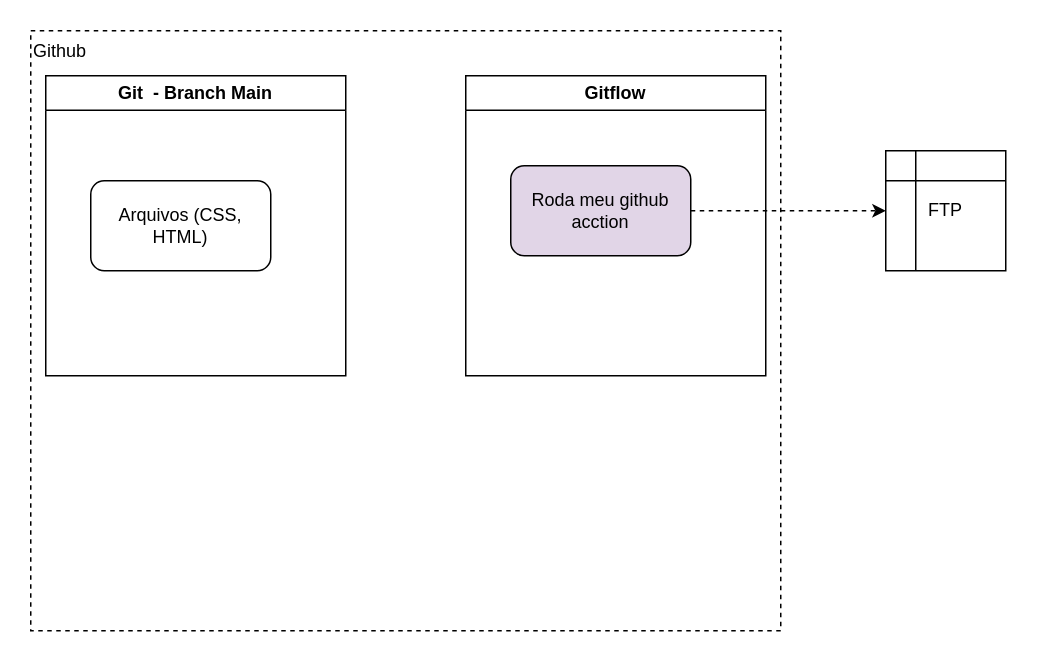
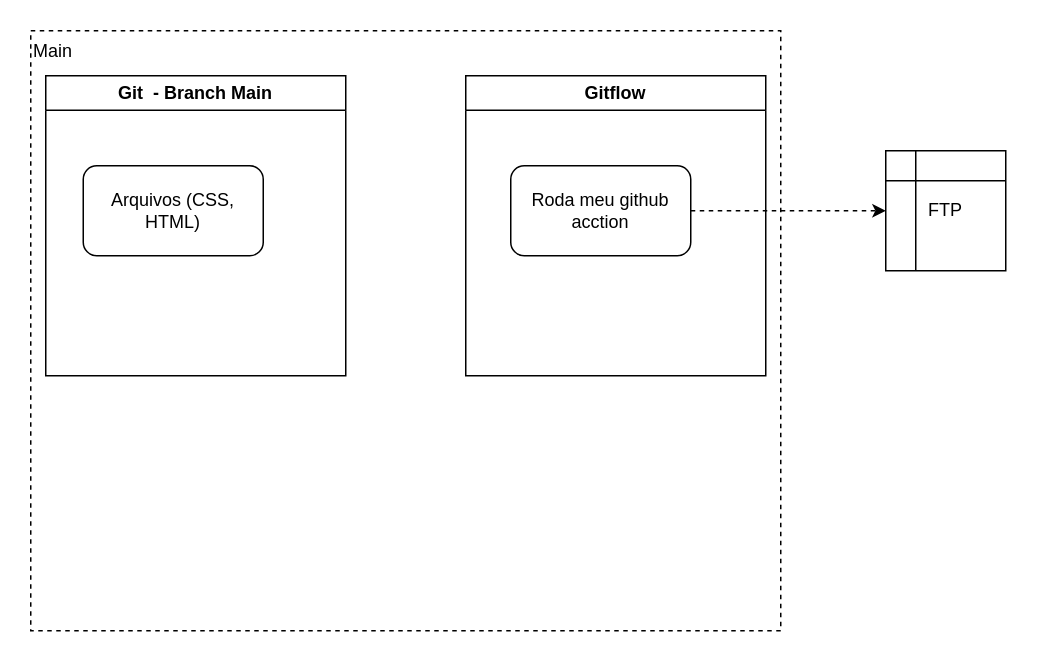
node "Github": label "Github" -> "Main"
node "Roda meu github acction": fillcolor #e1d5e7 -> #ffffff
node "Arquivos (CSS, HTML)": moved (181, 226) -> (173, 211)
